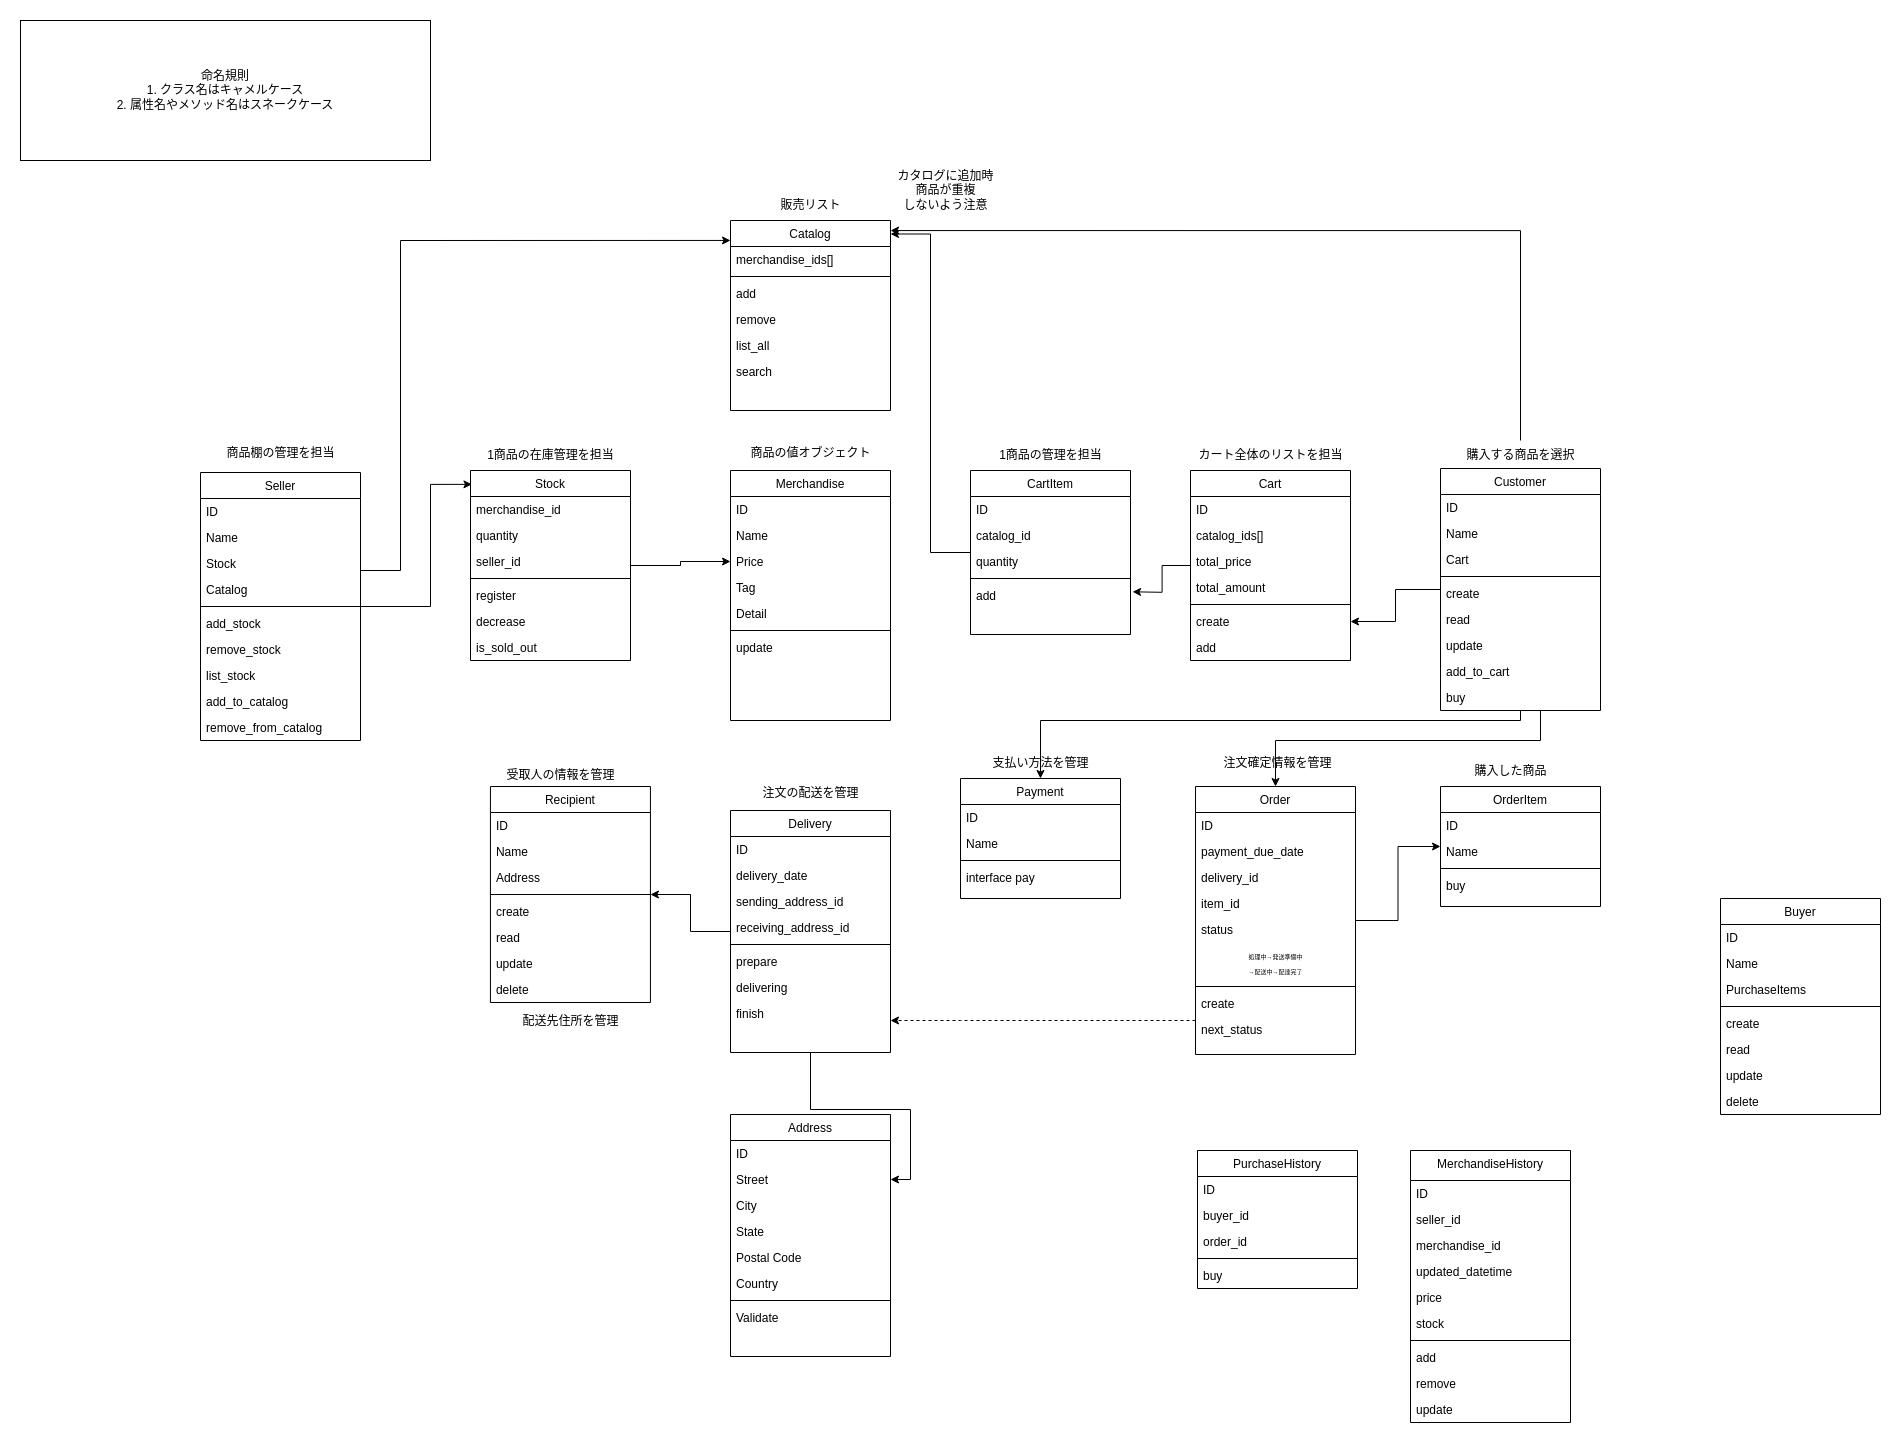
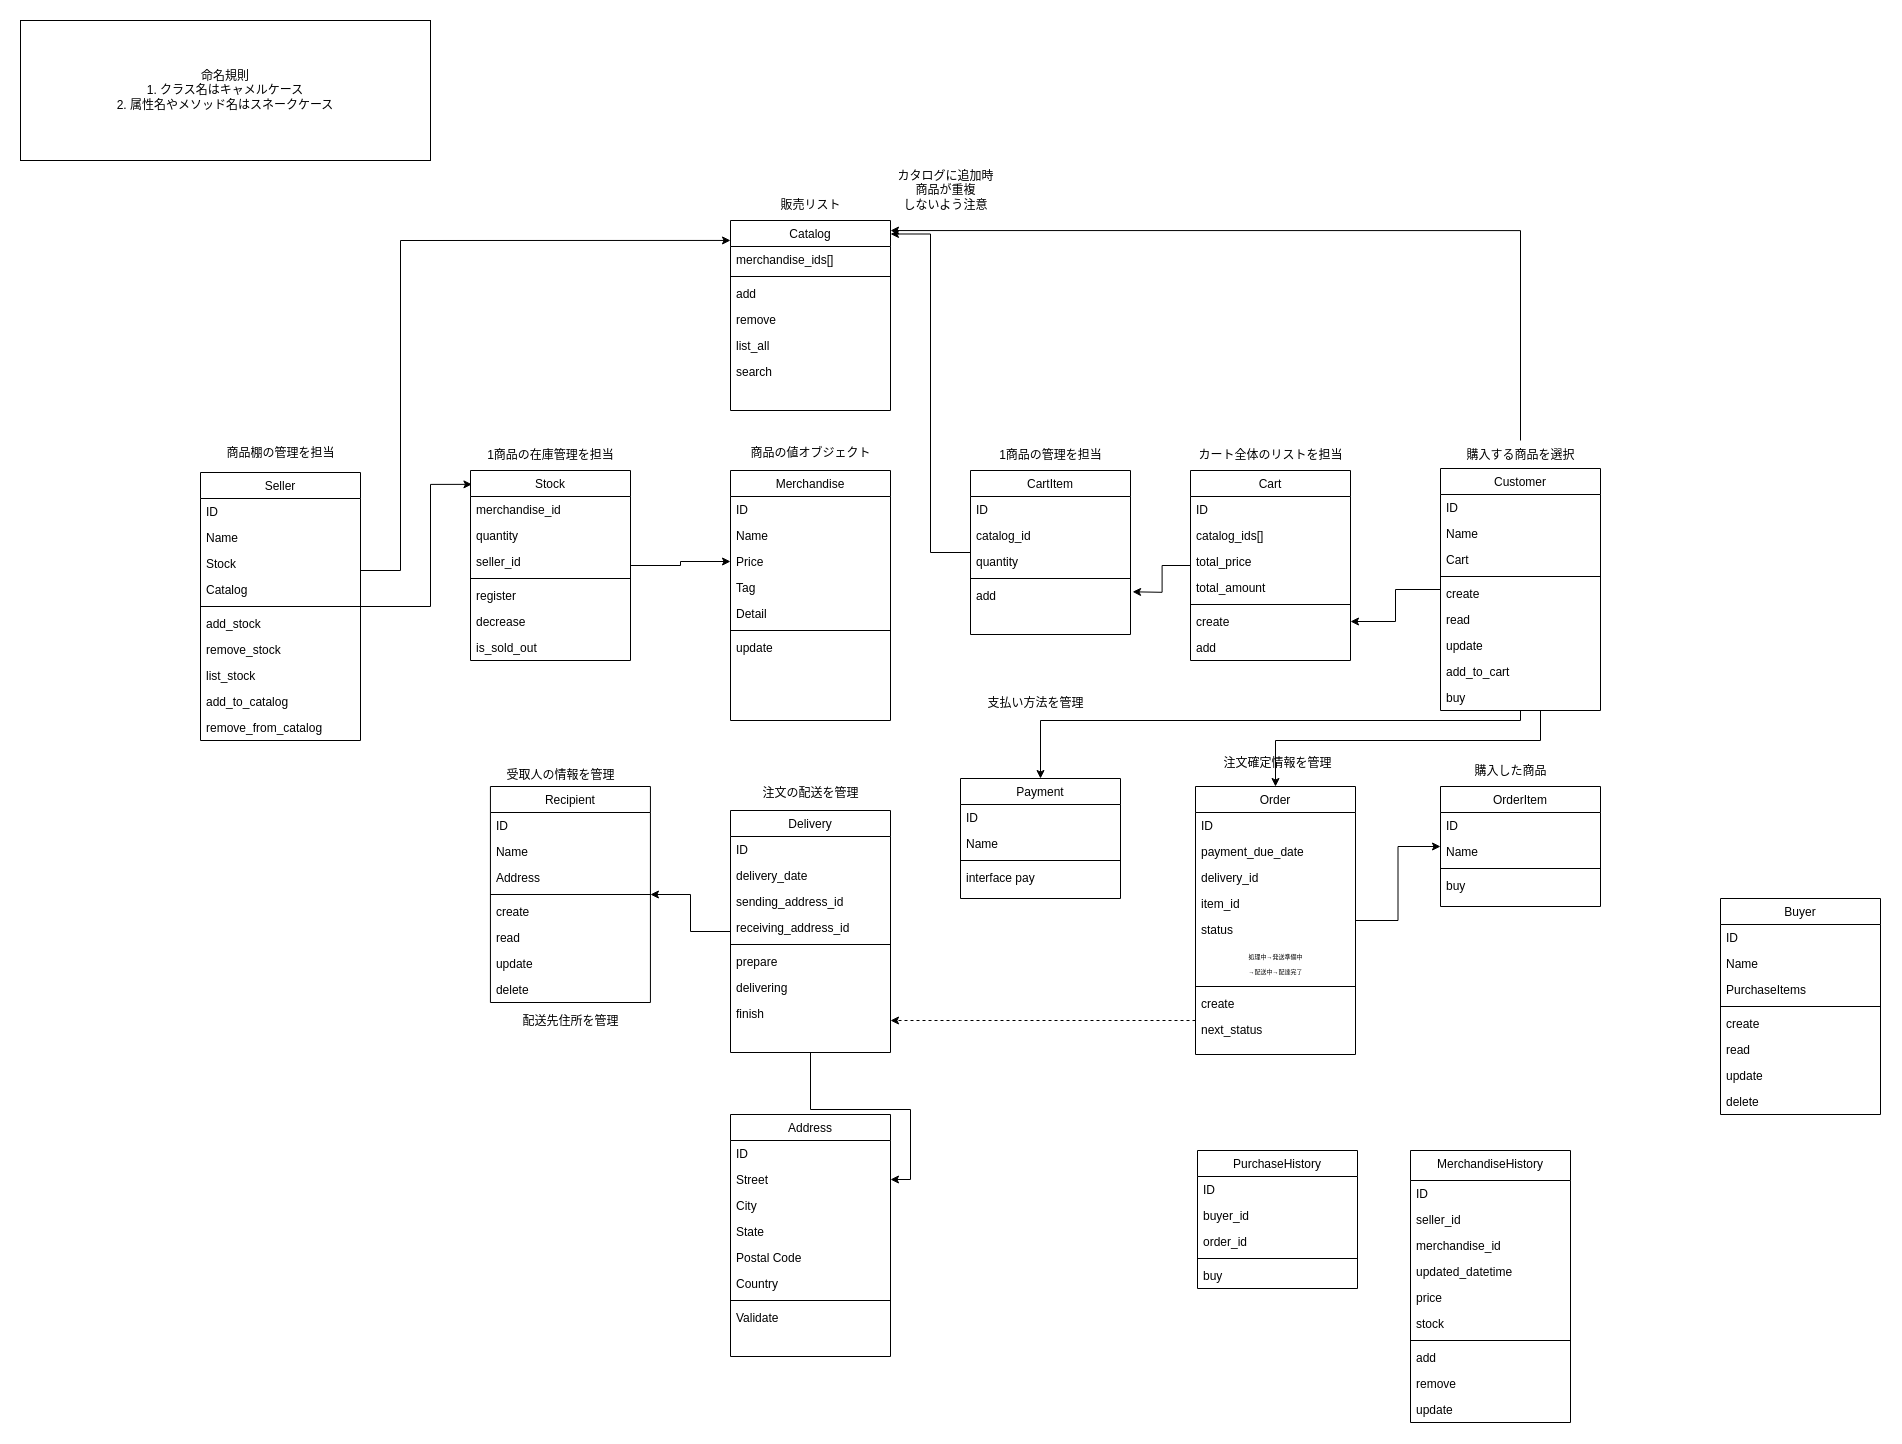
node "支払い方法を管理": moved (1041, 764) -> (1036, 704)
